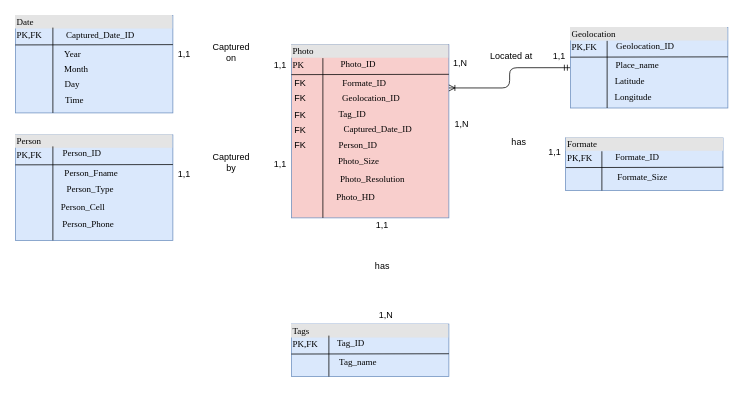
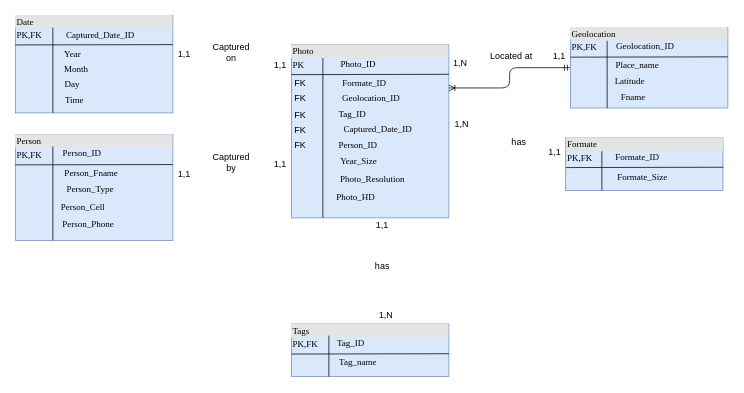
node "Longitude": label "Longitude" -> "Fname"
node "Photo PK": fillcolor #f8cecc -> #dae8fc
node "Photo_Size": label "Photo_Size" -> "Year_Size"
